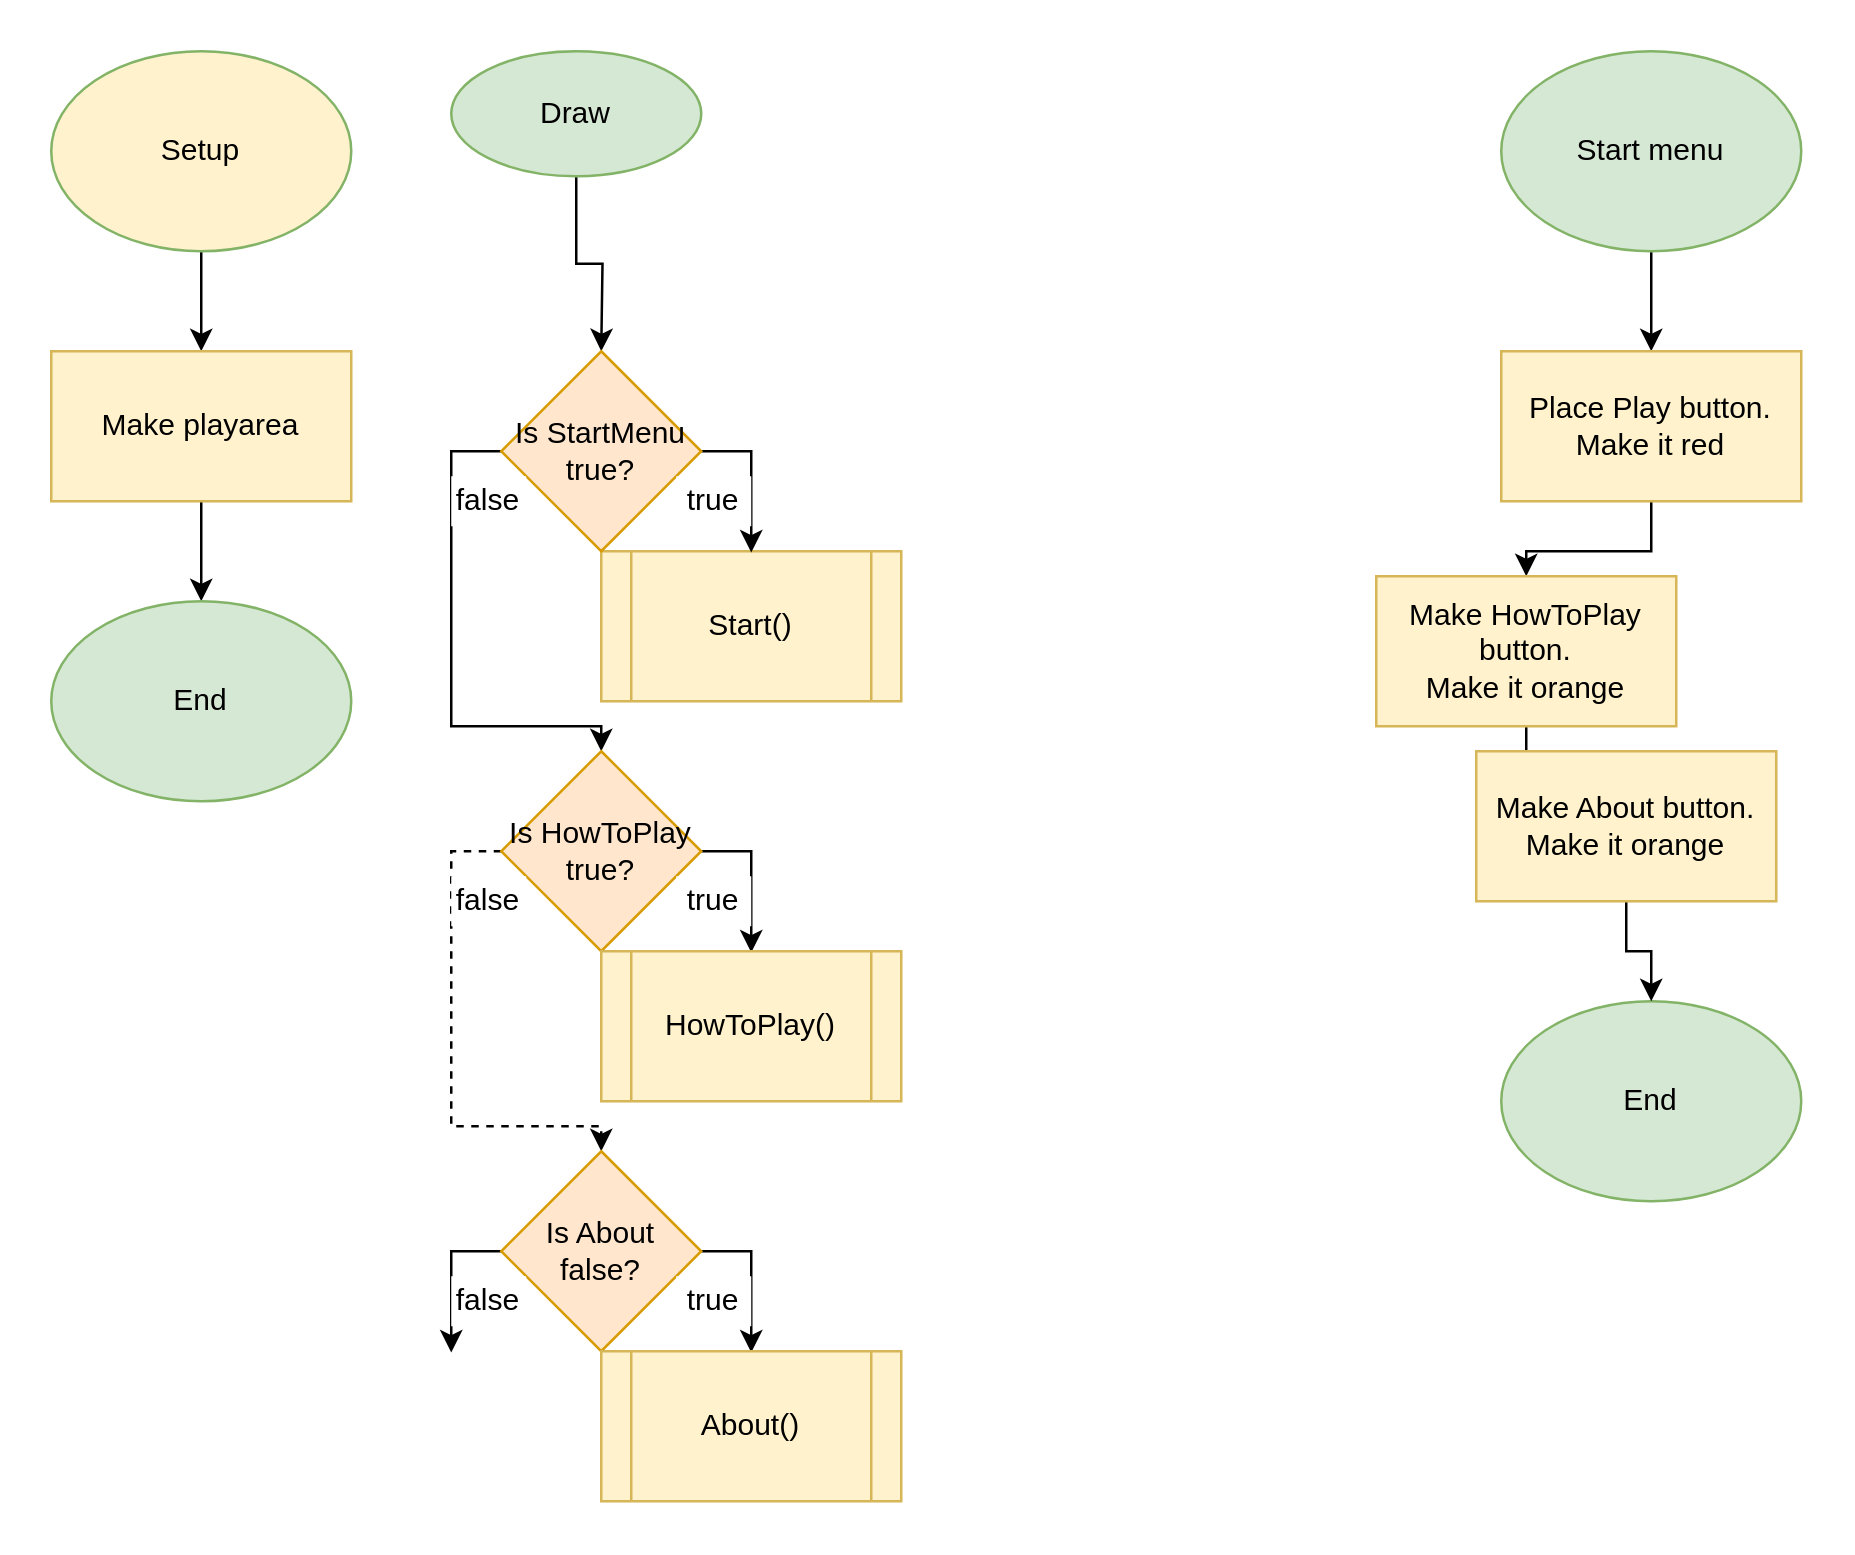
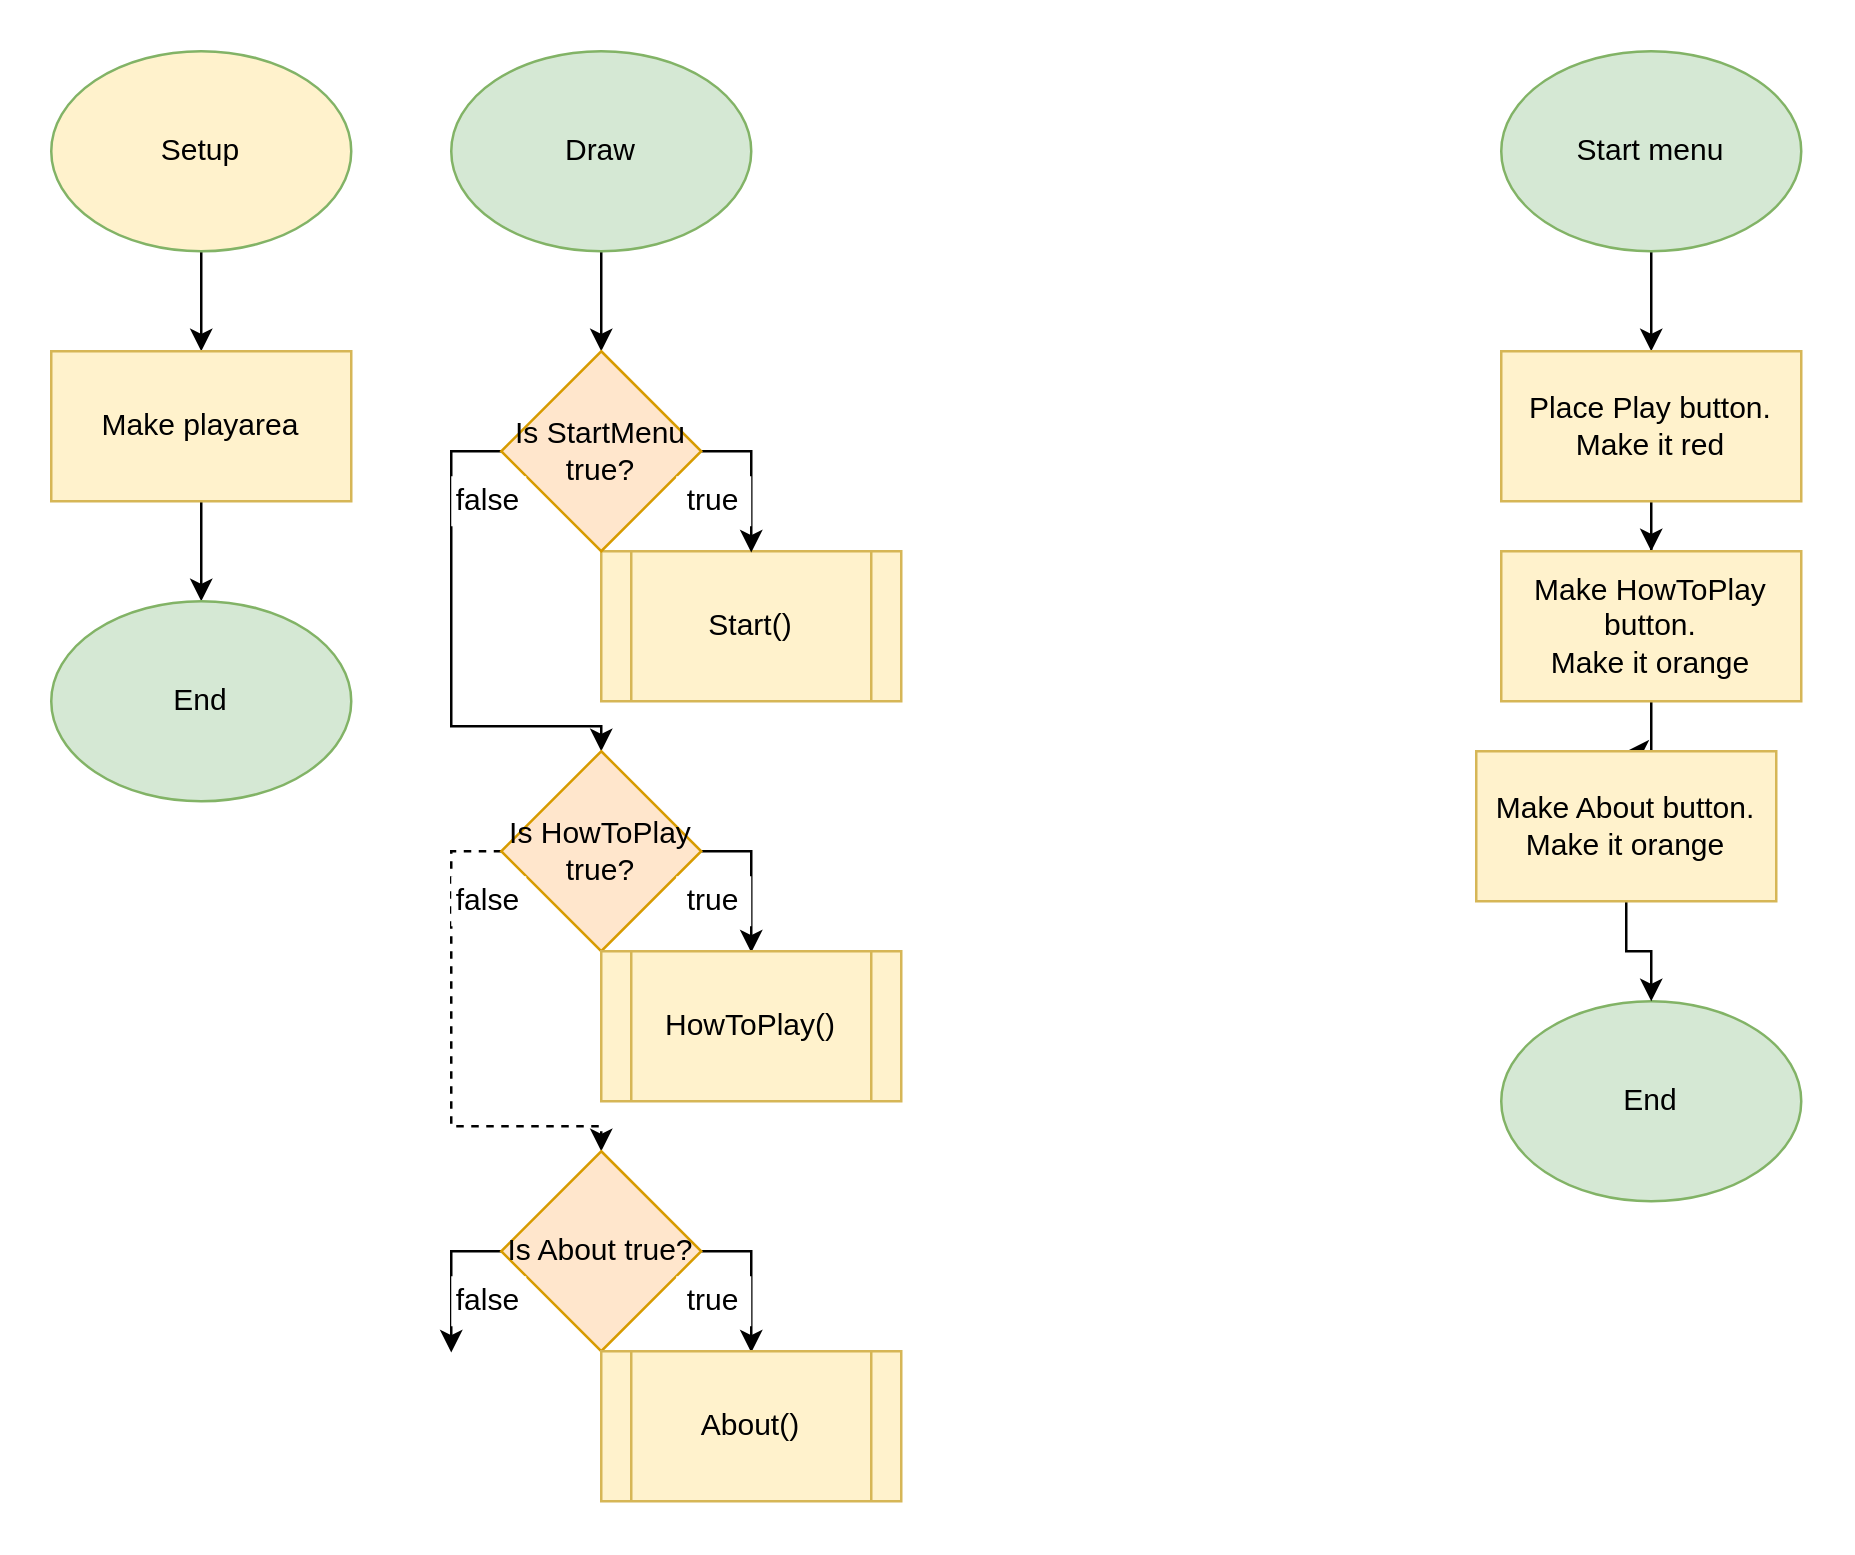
node "Draw": size 250x125 -> 300x200
node "Make HowToPlay button. Make it orange": moved (1526, 651) -> (1651, 626)
node "Is About false?": label "Is About false?" -> "Is About true?"
